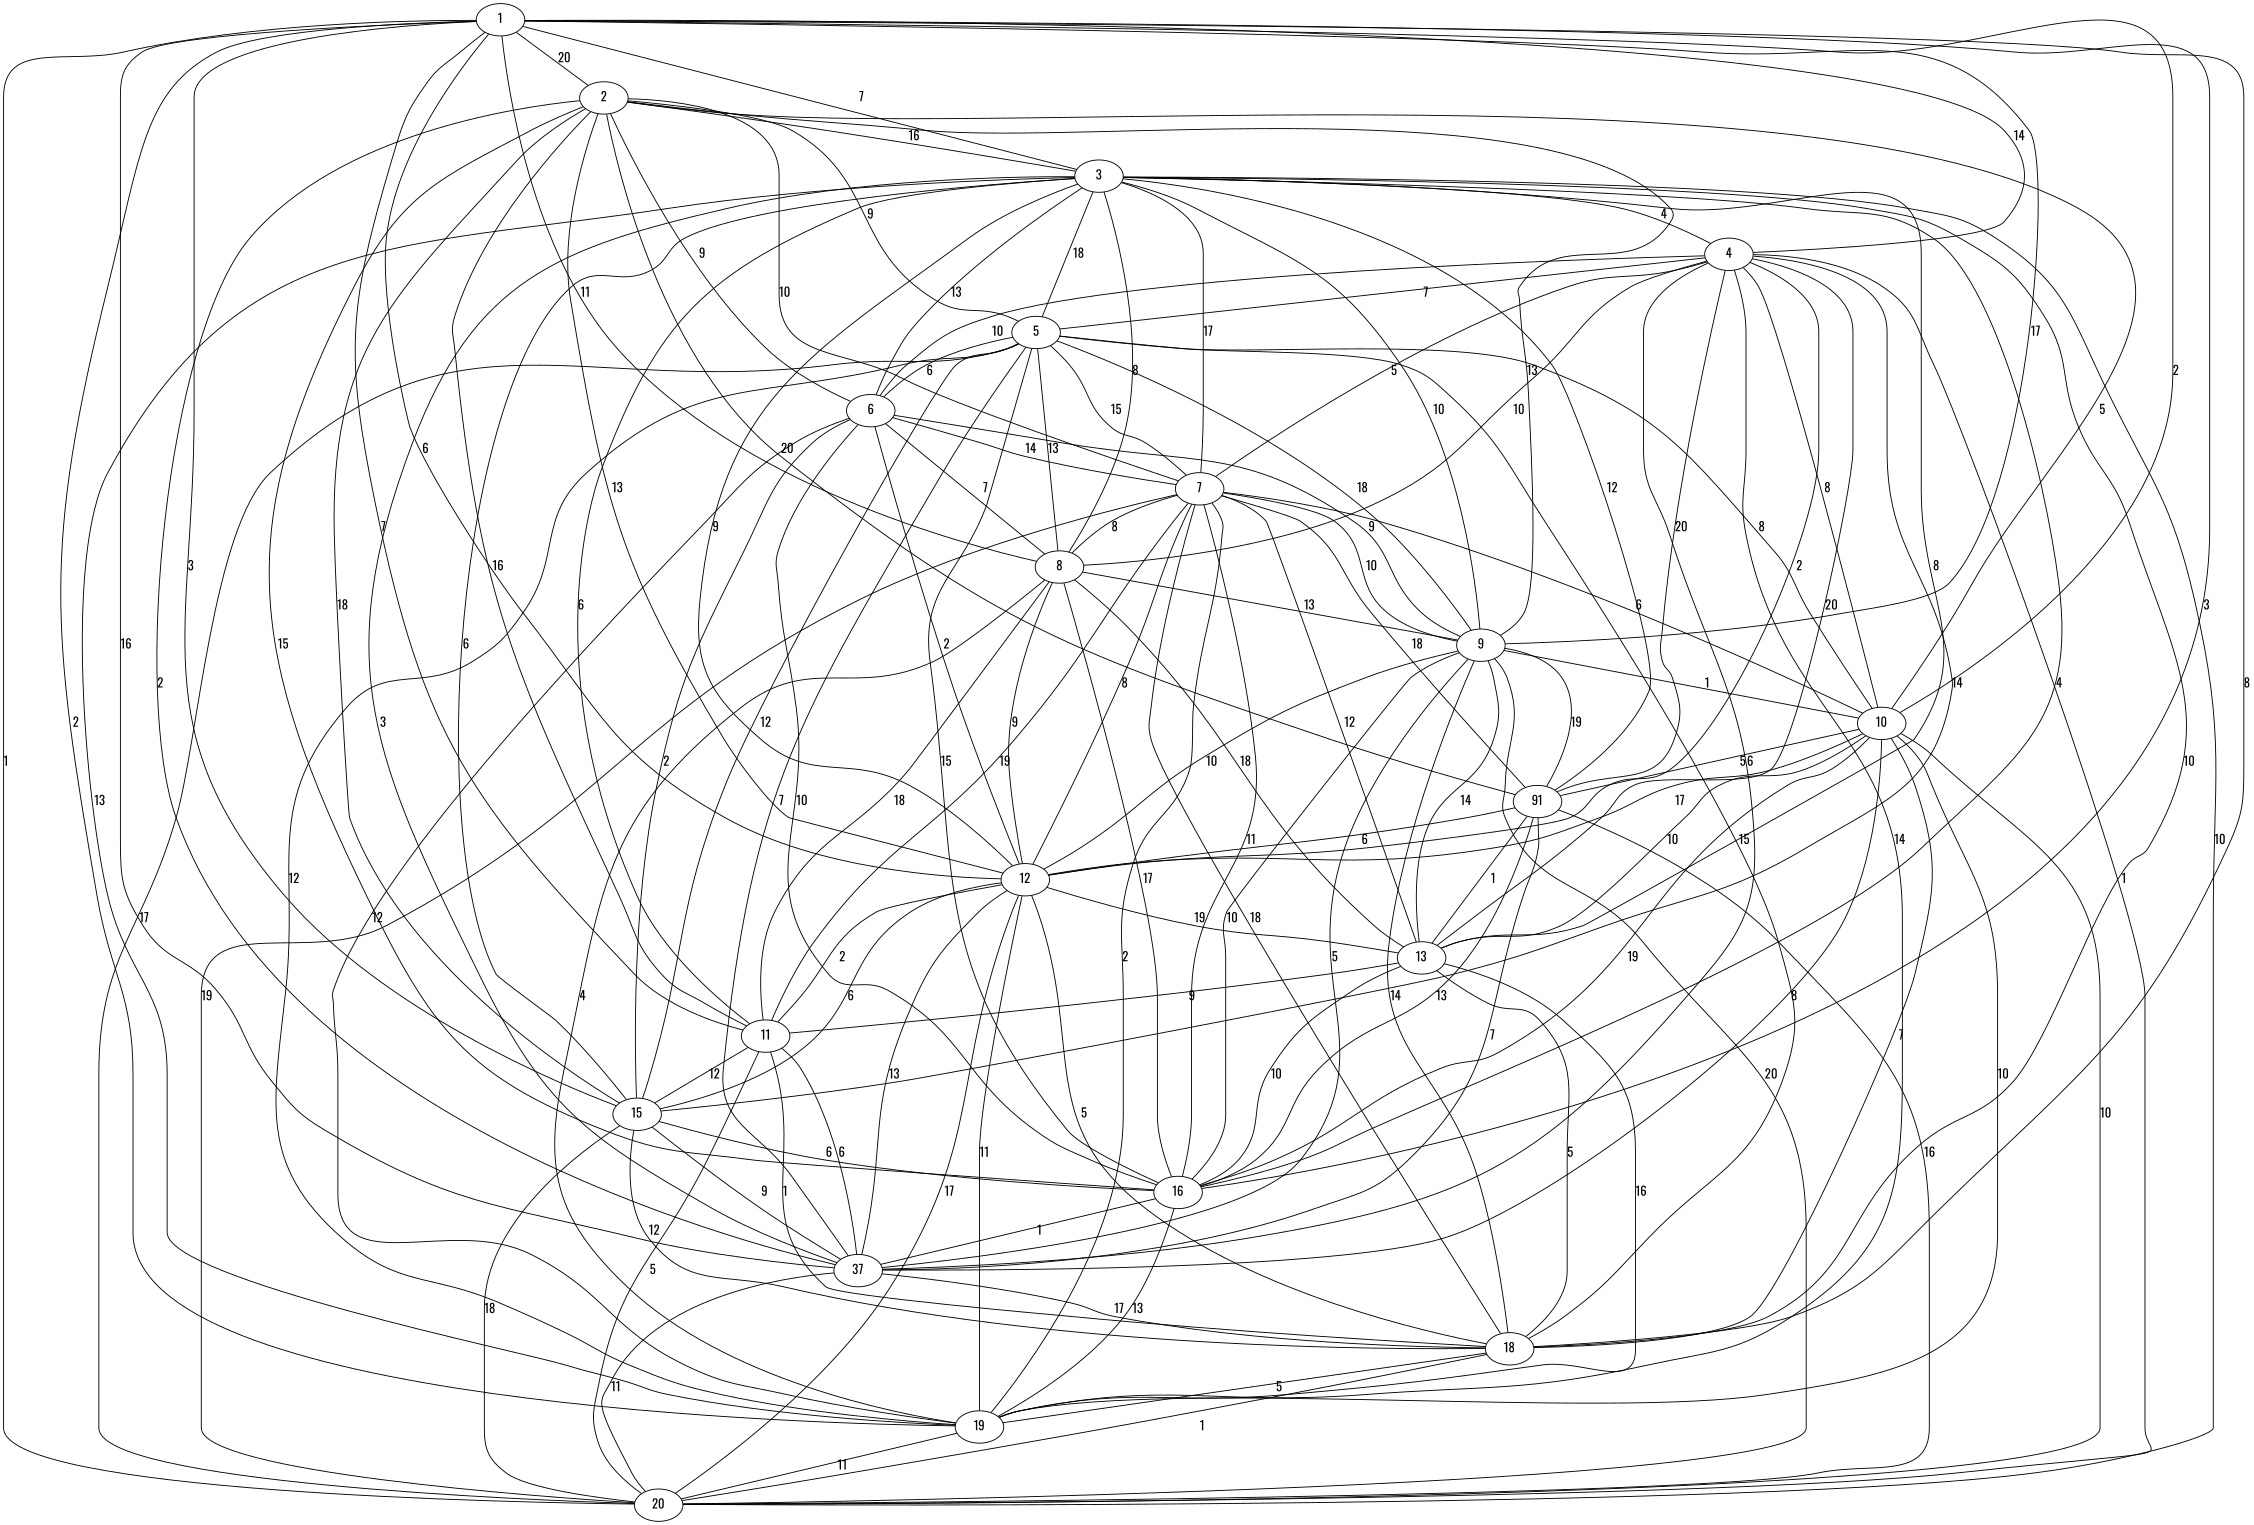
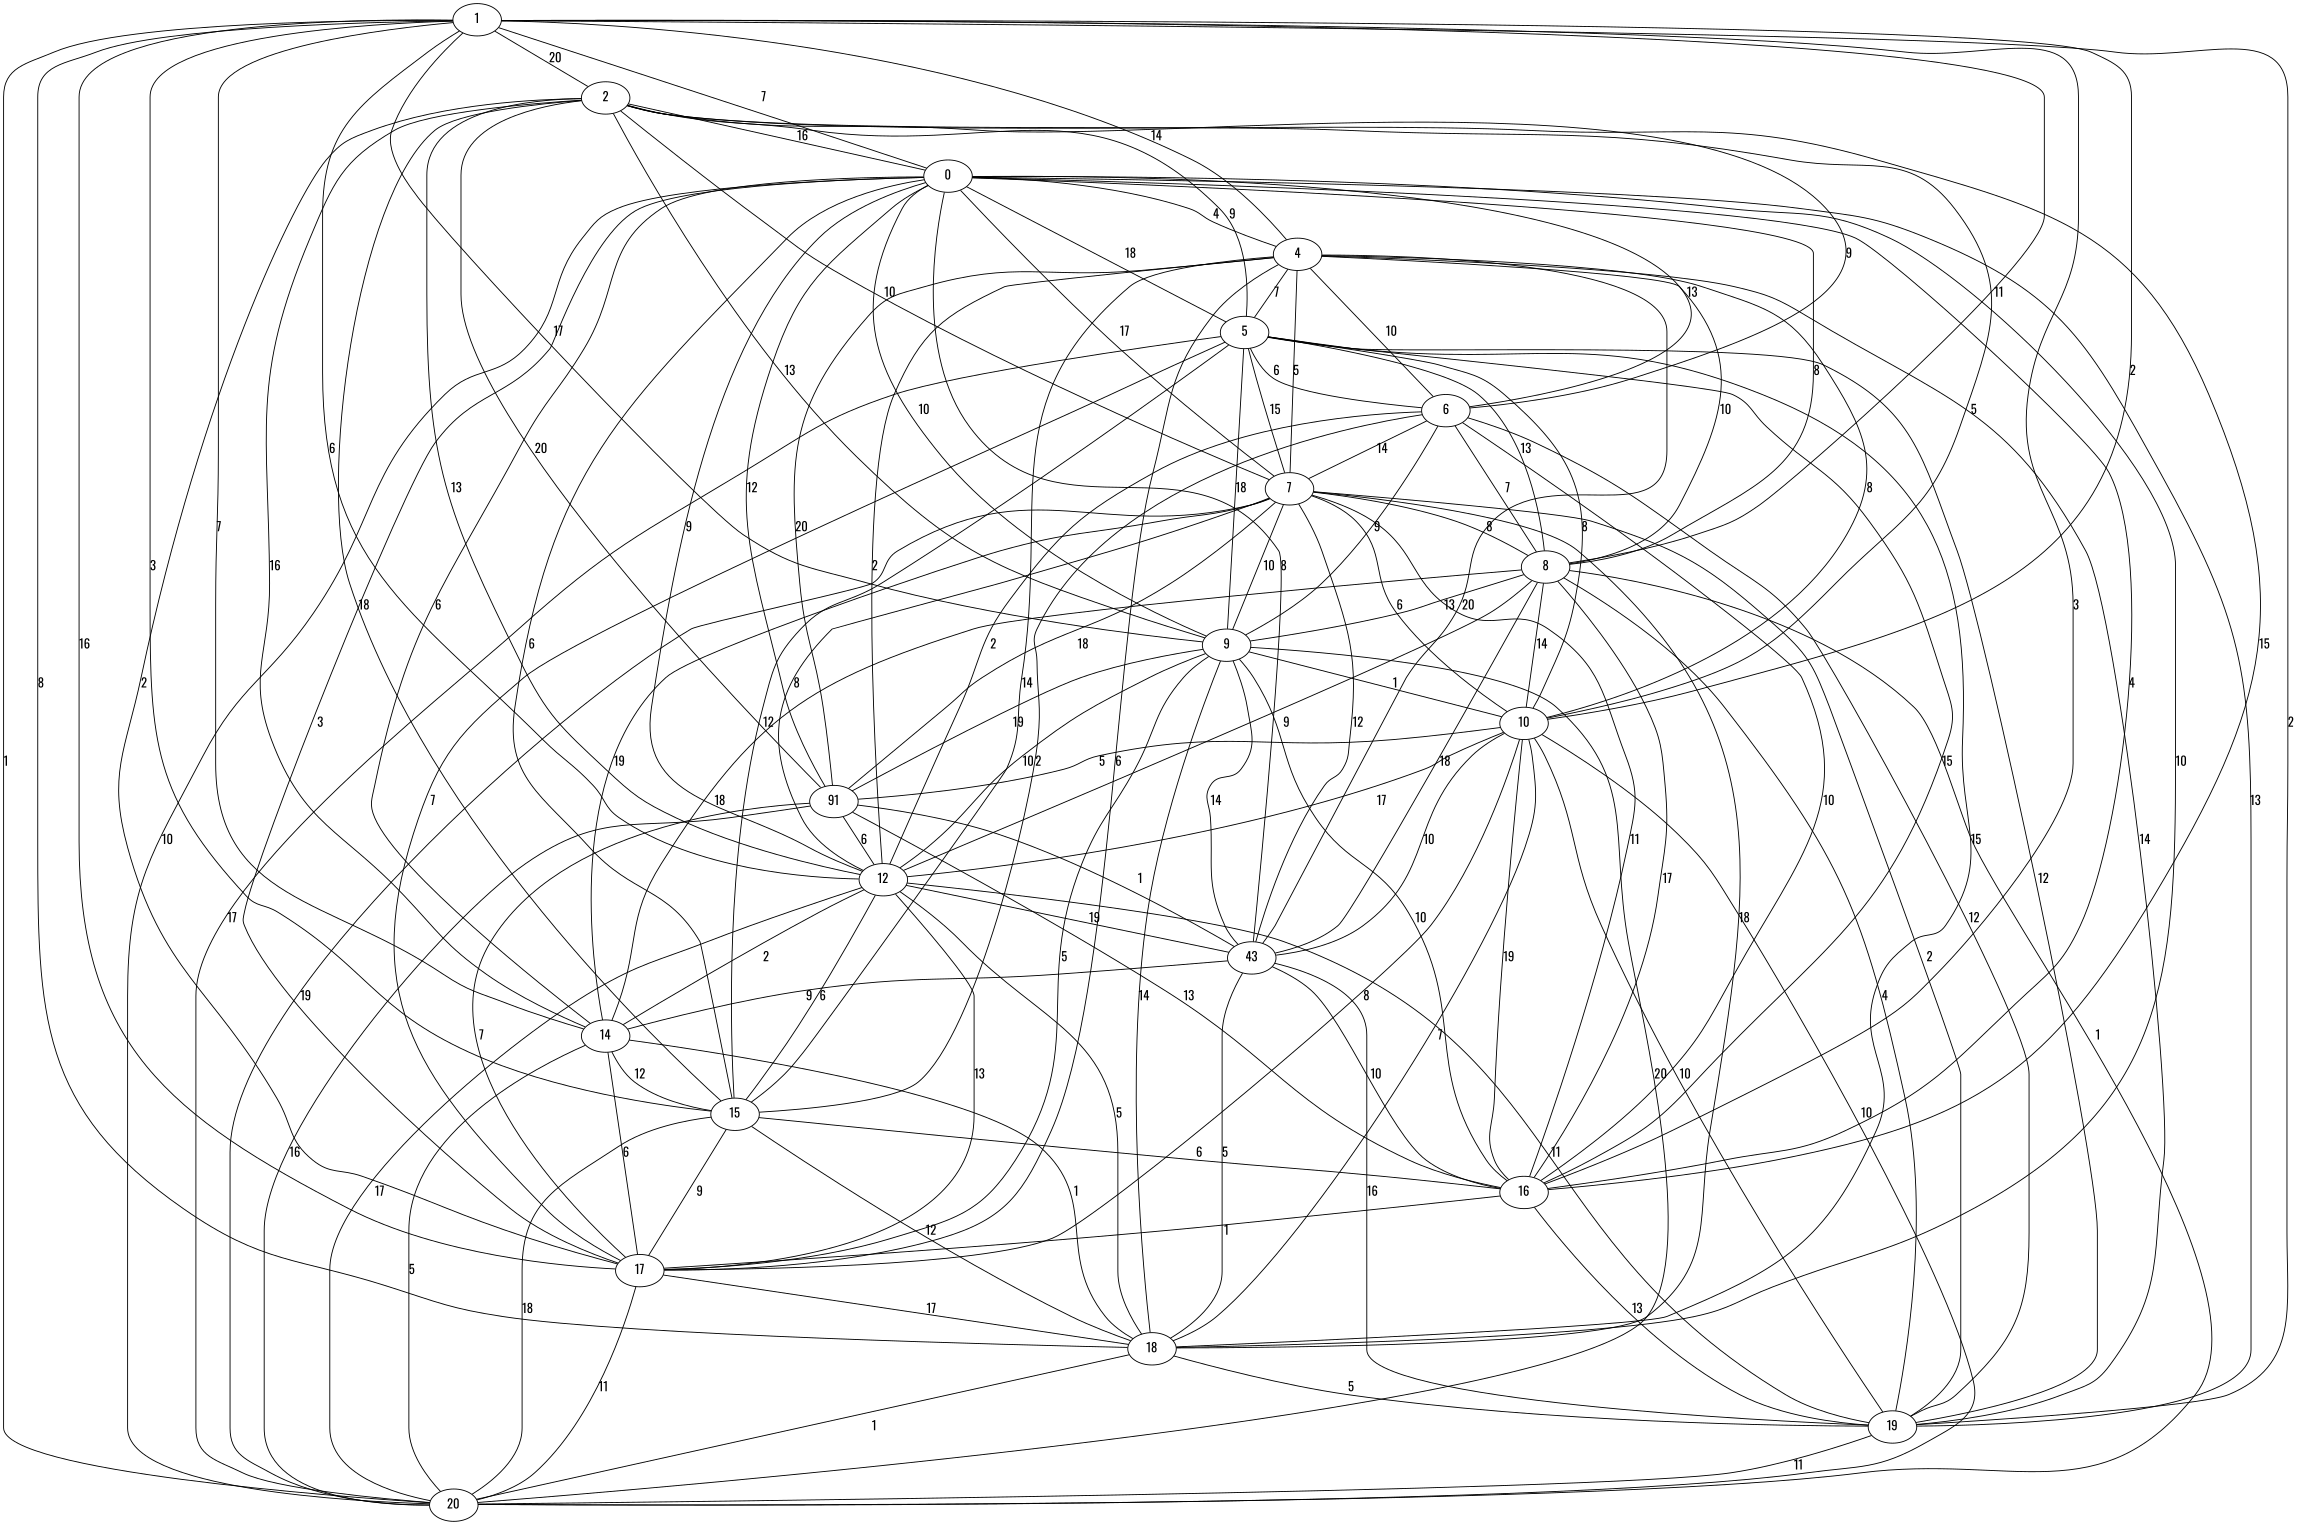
node "3": label "3" -> "0"
edge "8" -- "10": added, label "14"
node "13": label "13" -> "43"
node "11": label "11" -> "14"
node "37": label "37" -> "17"
edge "4" -- "20": now "8" -- "20"
